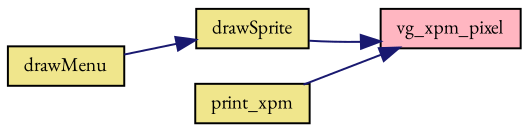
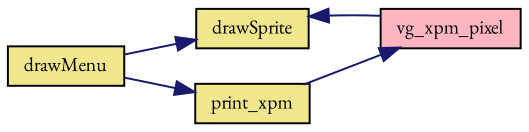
edge "drawSprite" -> "vg_xpm_pixel": reversed
edge "drawMenu" -> "print_xpm": added
